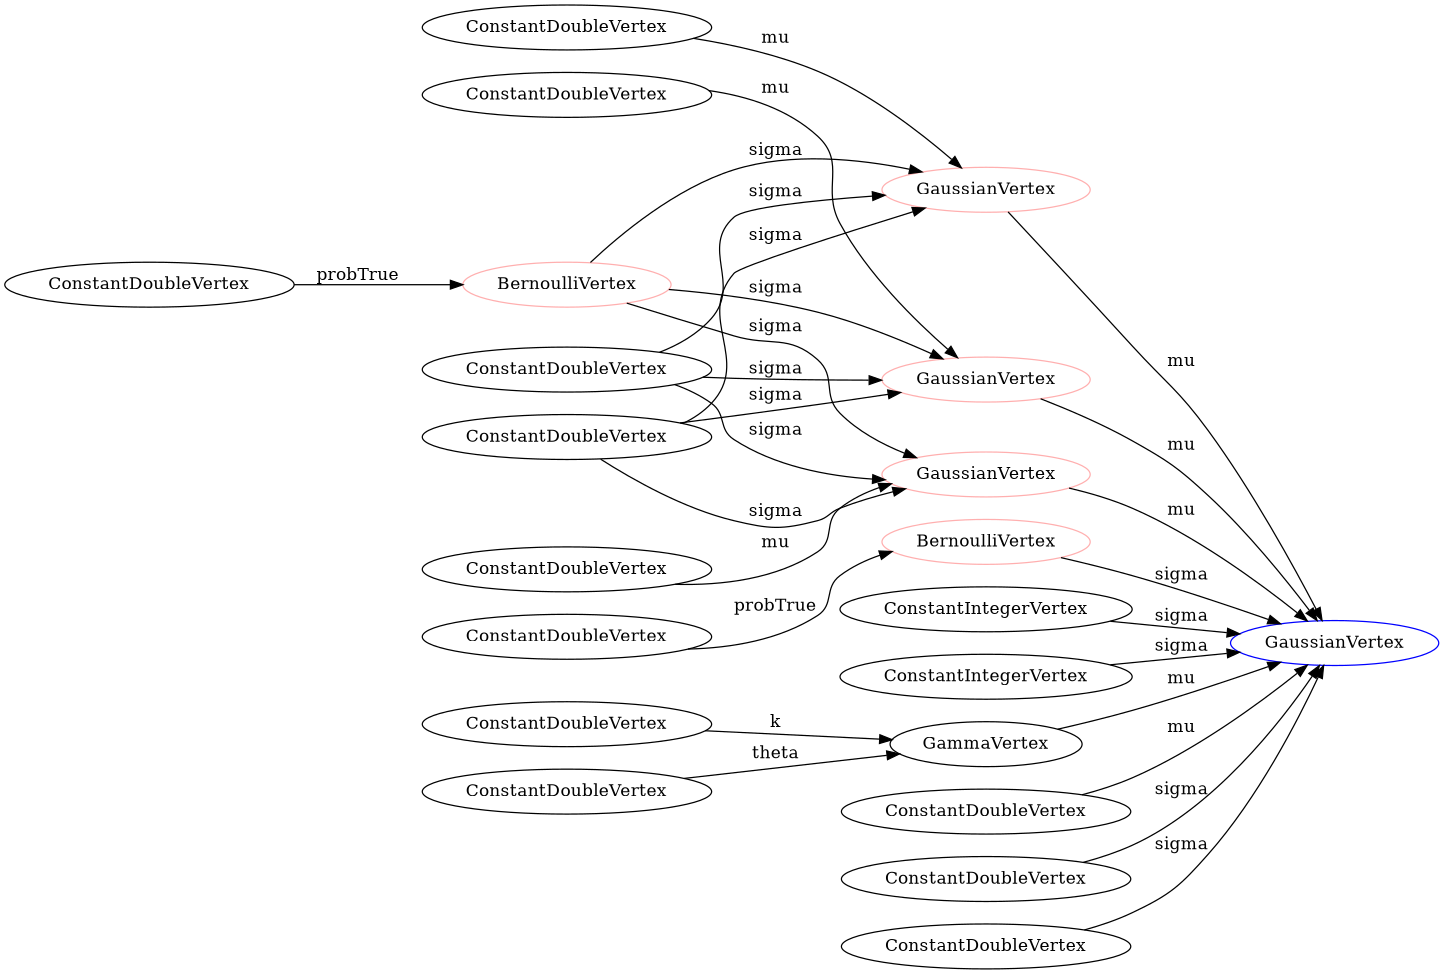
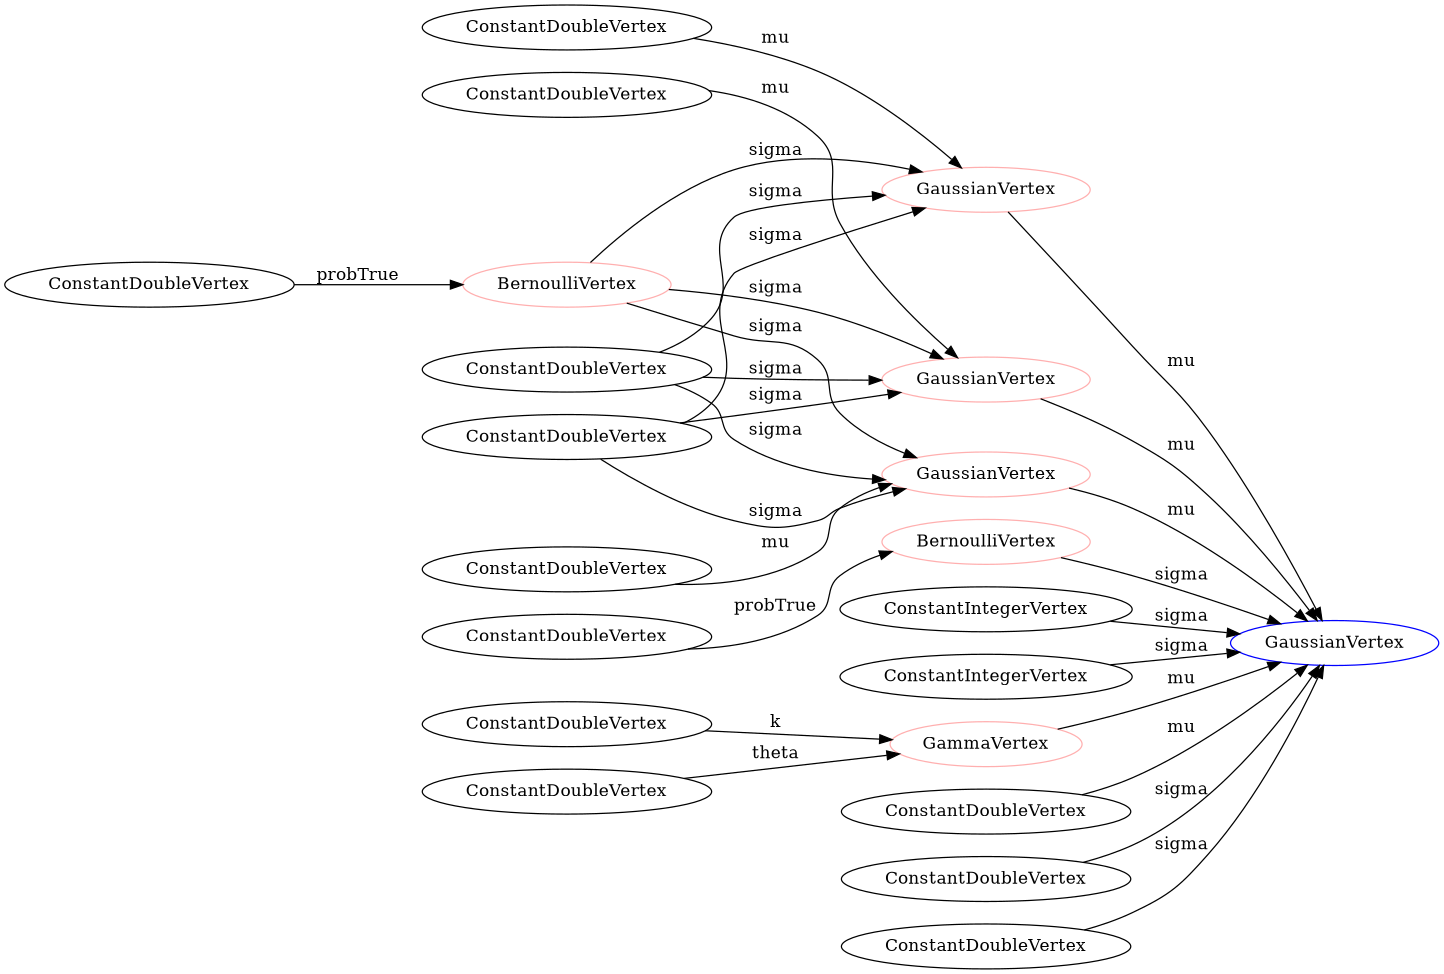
node "GammaVertex": color #000000 -> #ffafaf
